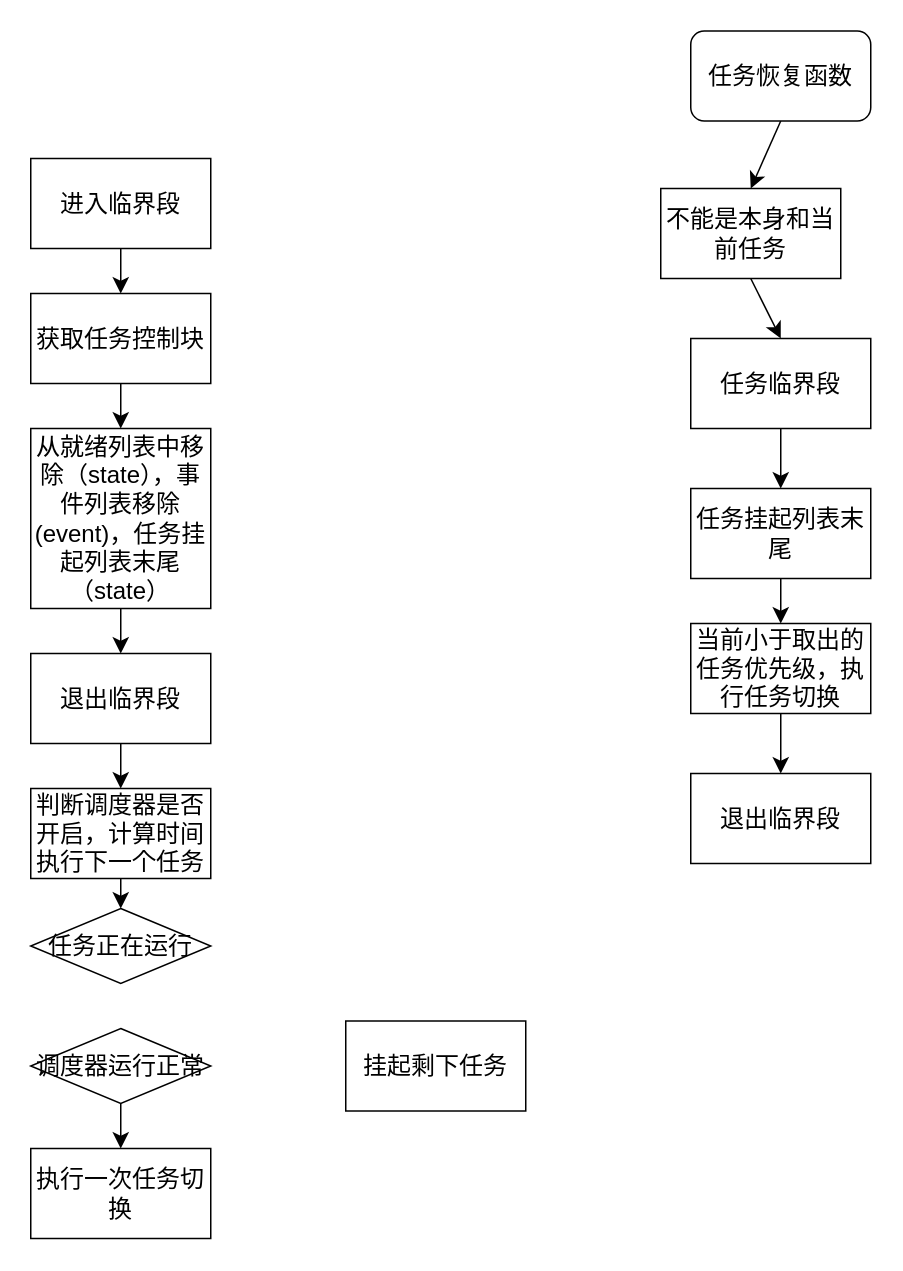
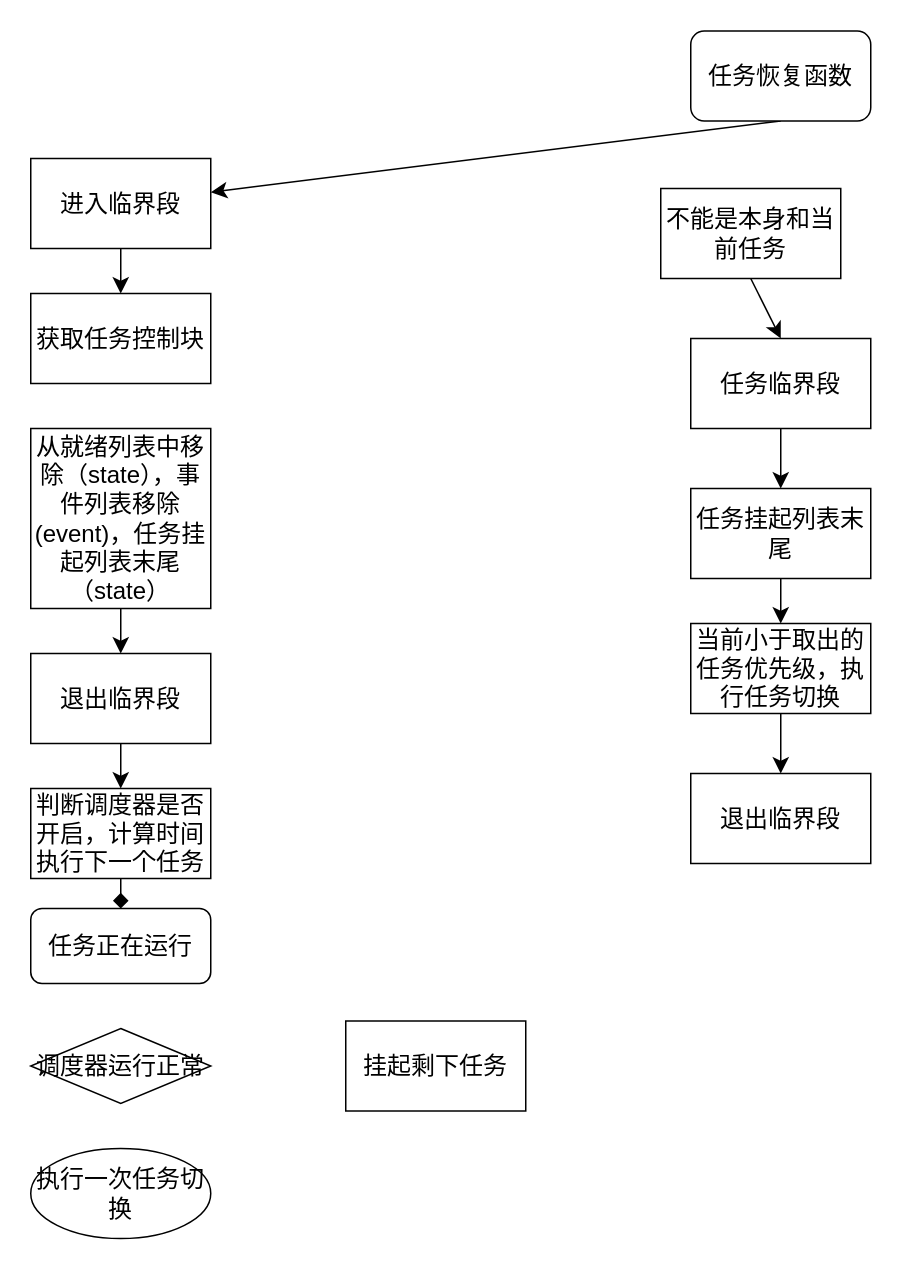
edge "任务恢复函数" -> "不能是本身和当前任务": now "任务恢复函数" -> "进入临界段"
edge "获取任务控制块" -> "从就绪列表中移除（state），事件列表移除(event)，任务挂起列表末尾（state）": removed
edge "判断调度器是否开启，计算时间执行下一个任务" -> "任务正在运行": arrowhead classic -> diamond
node "任务正在运行": shape diamond -> rounded rectangle
edge "调度器运行正常" -> "执行一次任务切换": removed
node "执行一次任务切换": shape rectangle -> ellipse
